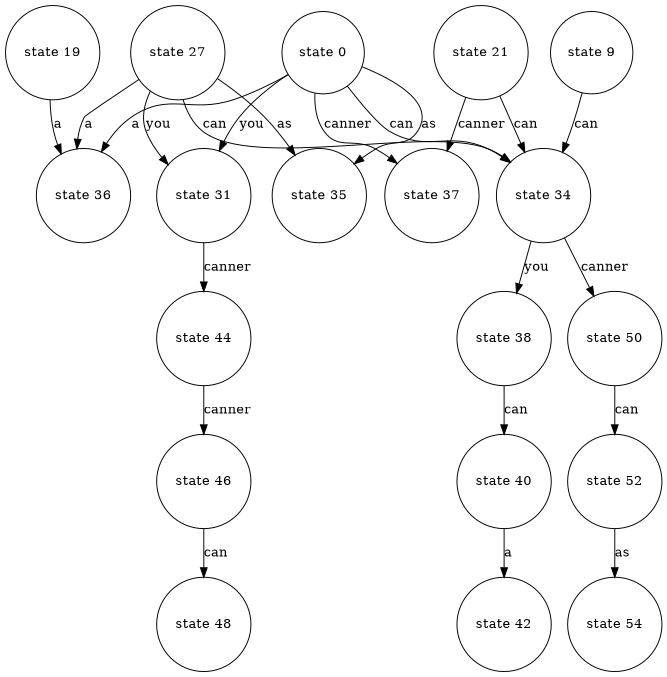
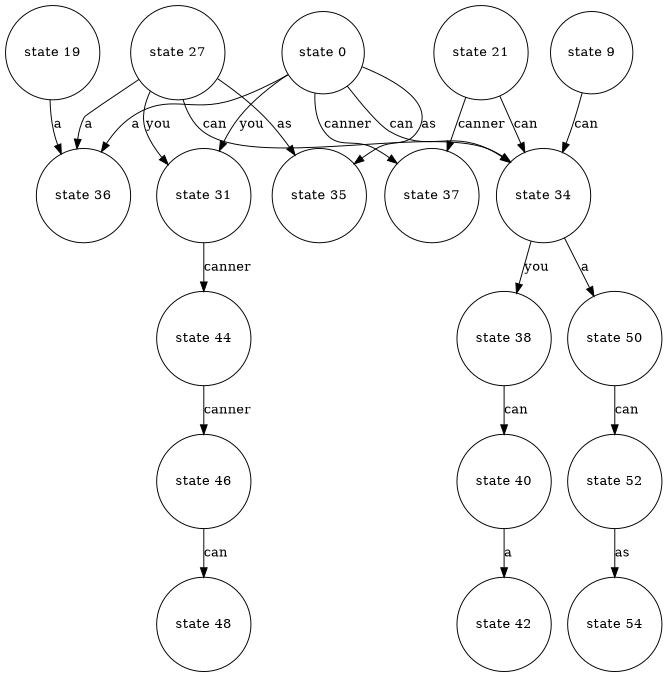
edge "state 34" -> "state 50": label "canner" -> "a"
